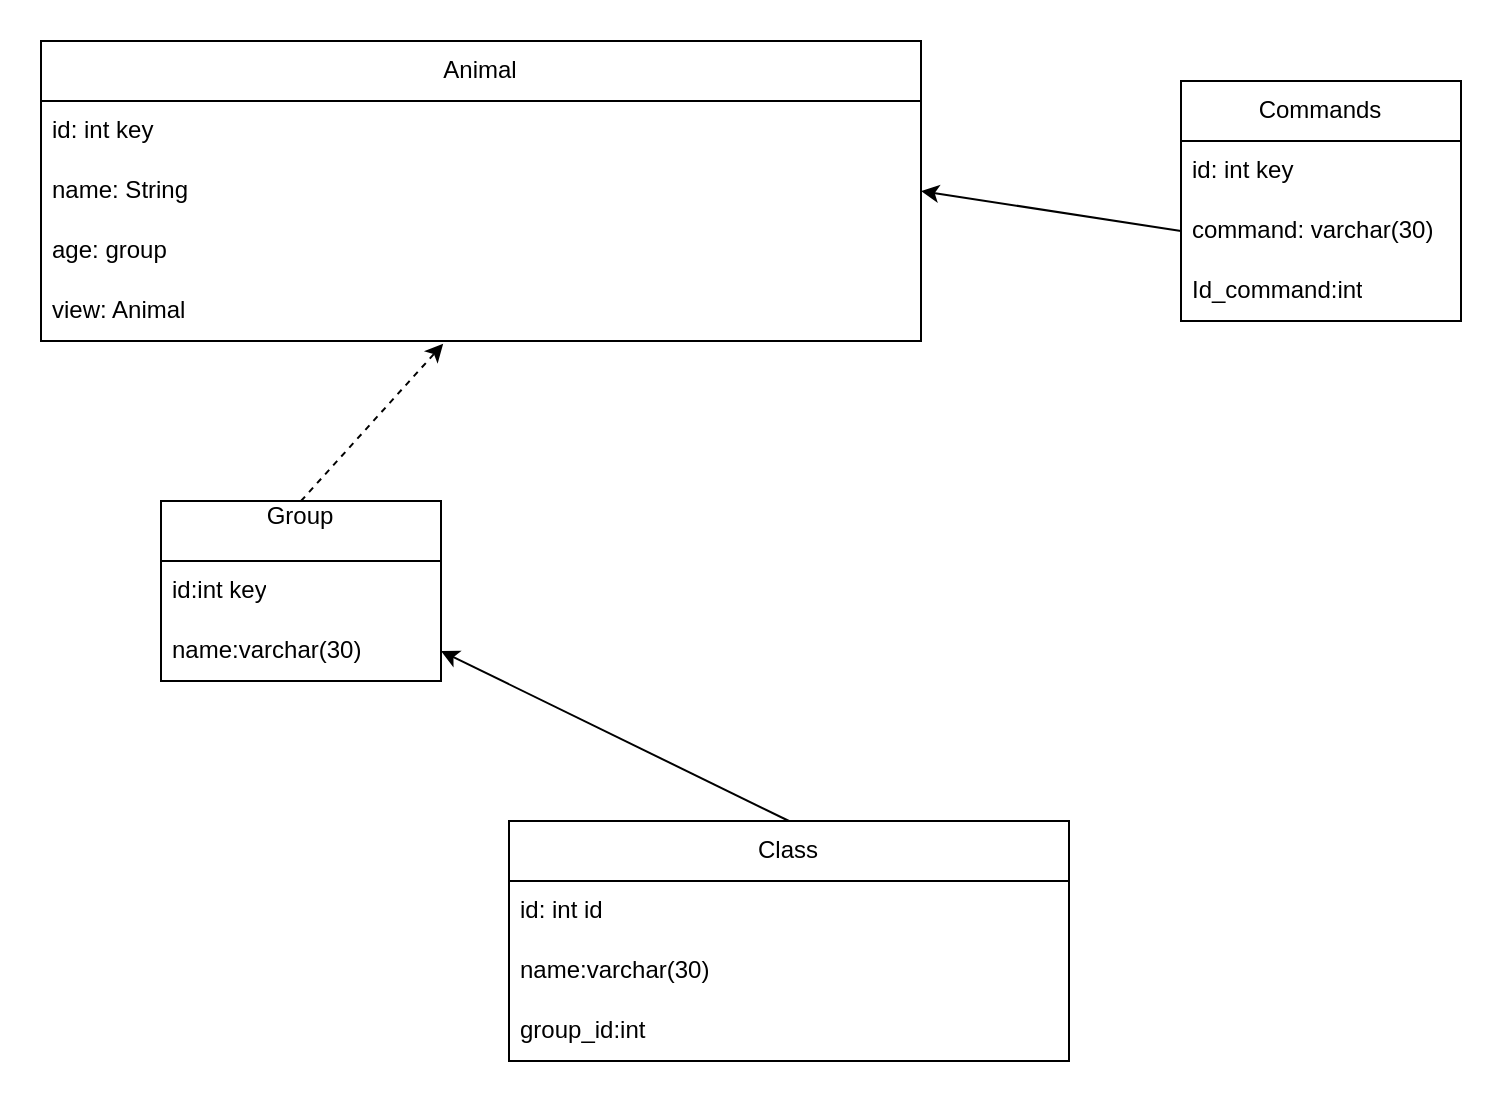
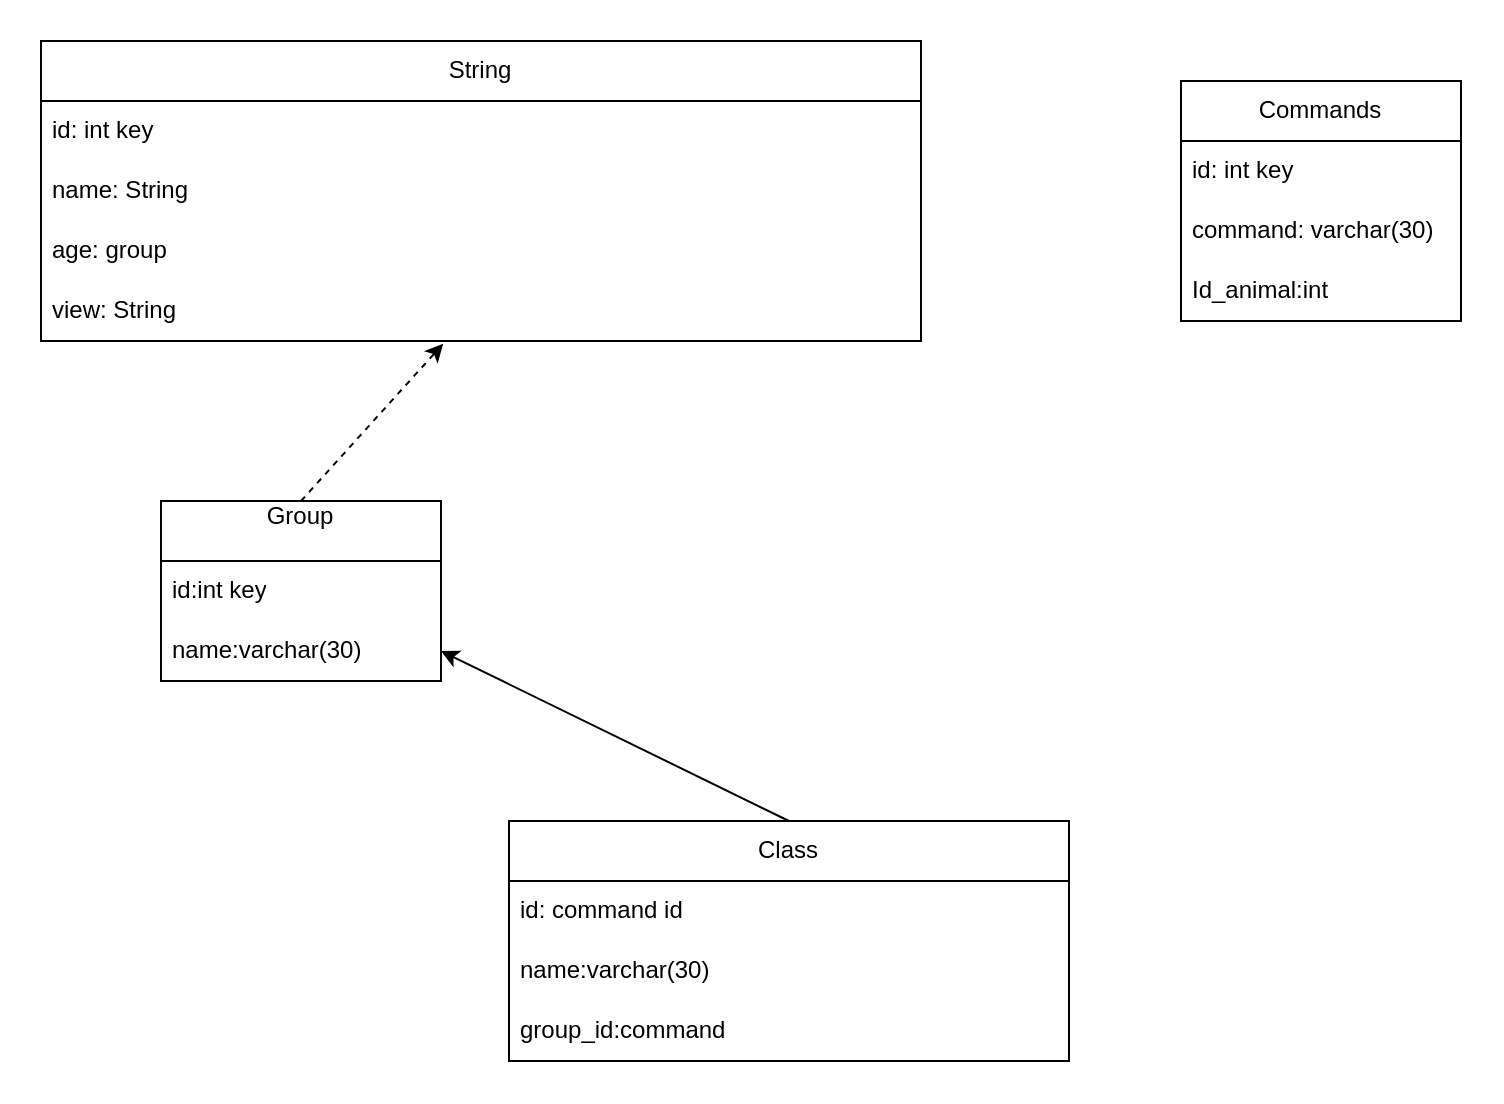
node "Animal": label "Animal" -> "String"
edge "command: varchar(30)" -> "name: String": removed
node "Id_command:int": label "Id_command:int" -> "Id_animal:int"
node "view: Animal": label "view: Animal" -> "view: String"
node "id: int id": label "id: int id" -> "id: command id"
node "group_id:int": label "group_id:int" -> "group_id:command"
